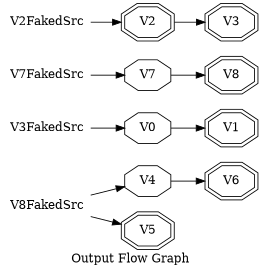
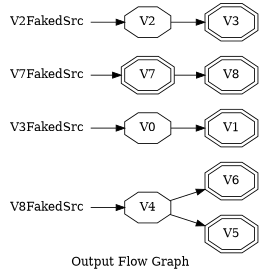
node "V2": shape doubleoctagon -> octagon
node "V7": shape octagon -> doubleoctagon
edge "V8FakedSrc" -> "V5": now "V4" -> "V5"
